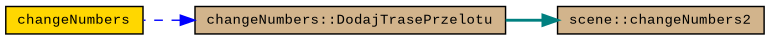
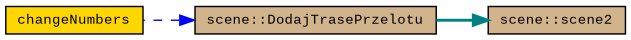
node "changeNumbers::DodajTrasePrzelotu": label "changeNumbers::DodajTrasePrzelotu" -> "scene::DodajTrasePrzelotu"
node "scene::changeNumbers2": label "scene::changeNumbers2" -> "scene::scene2"
